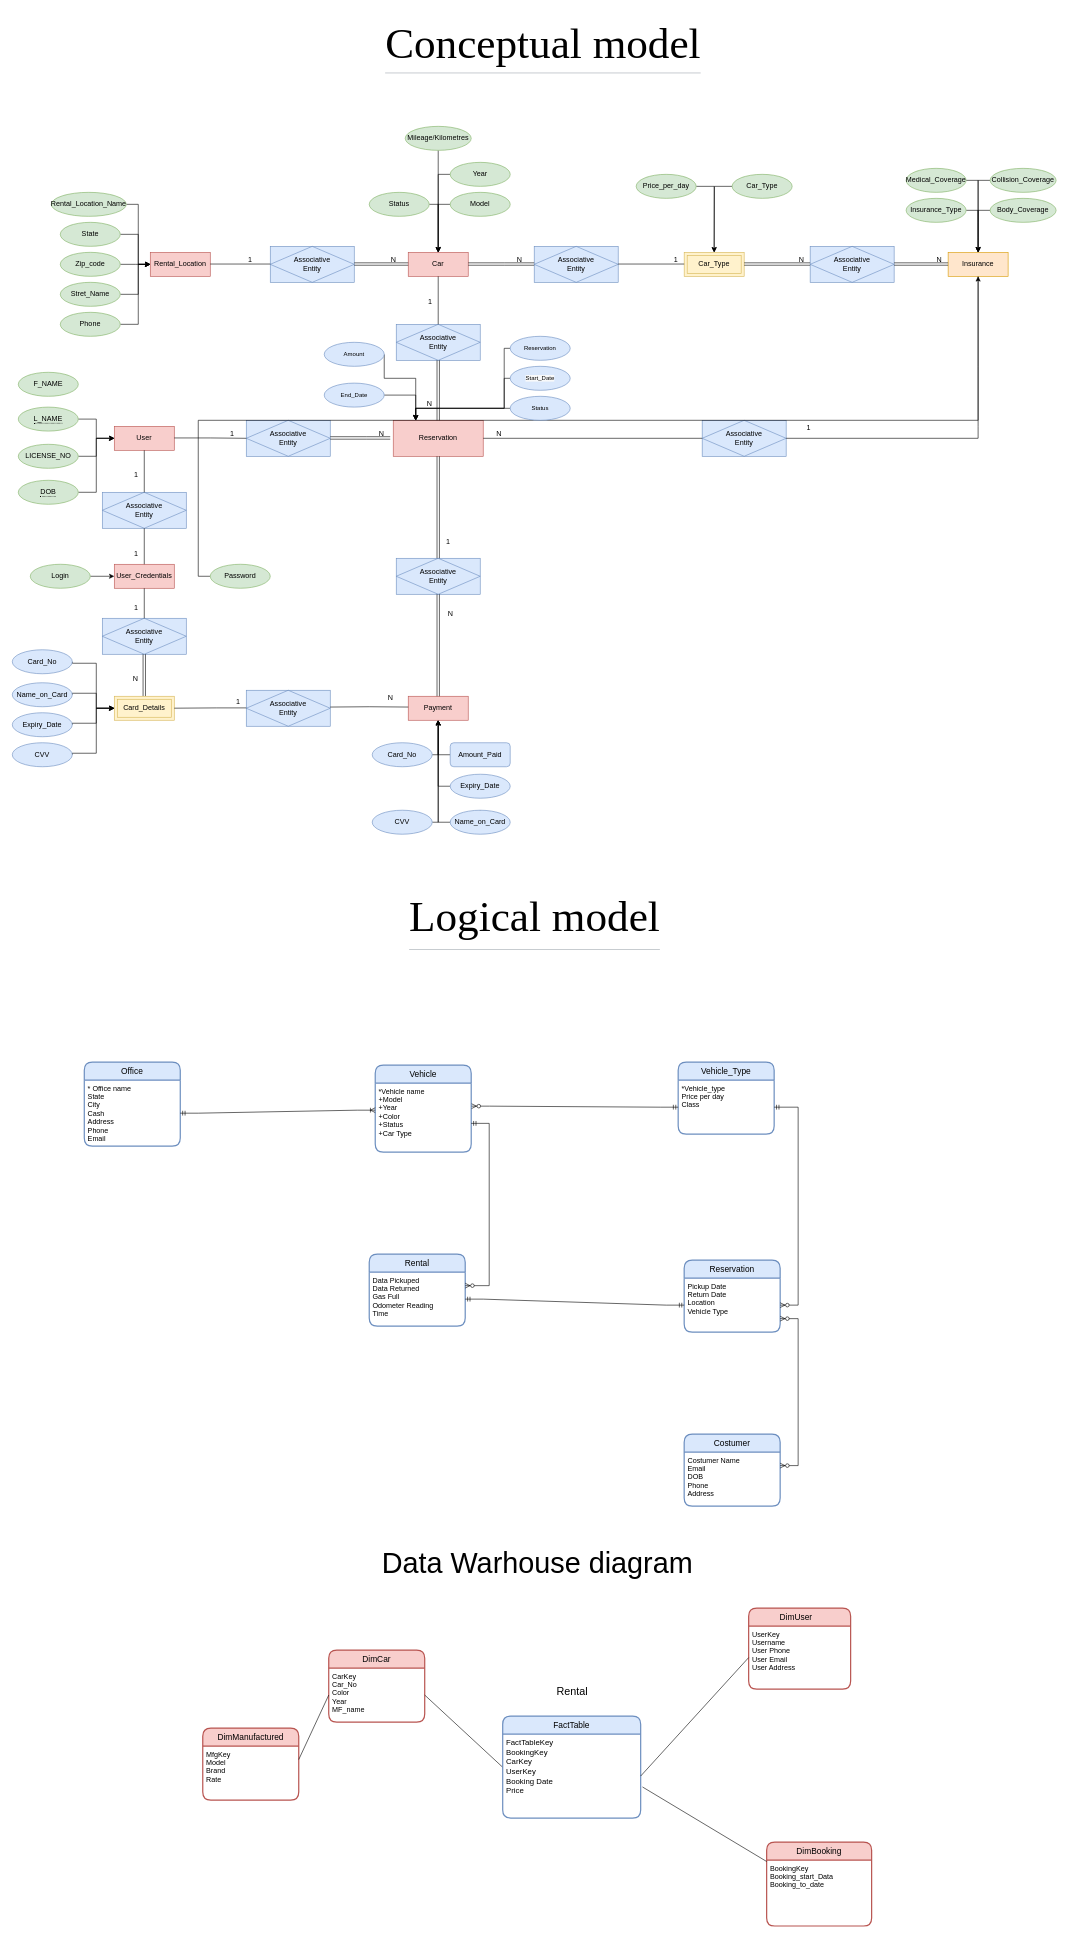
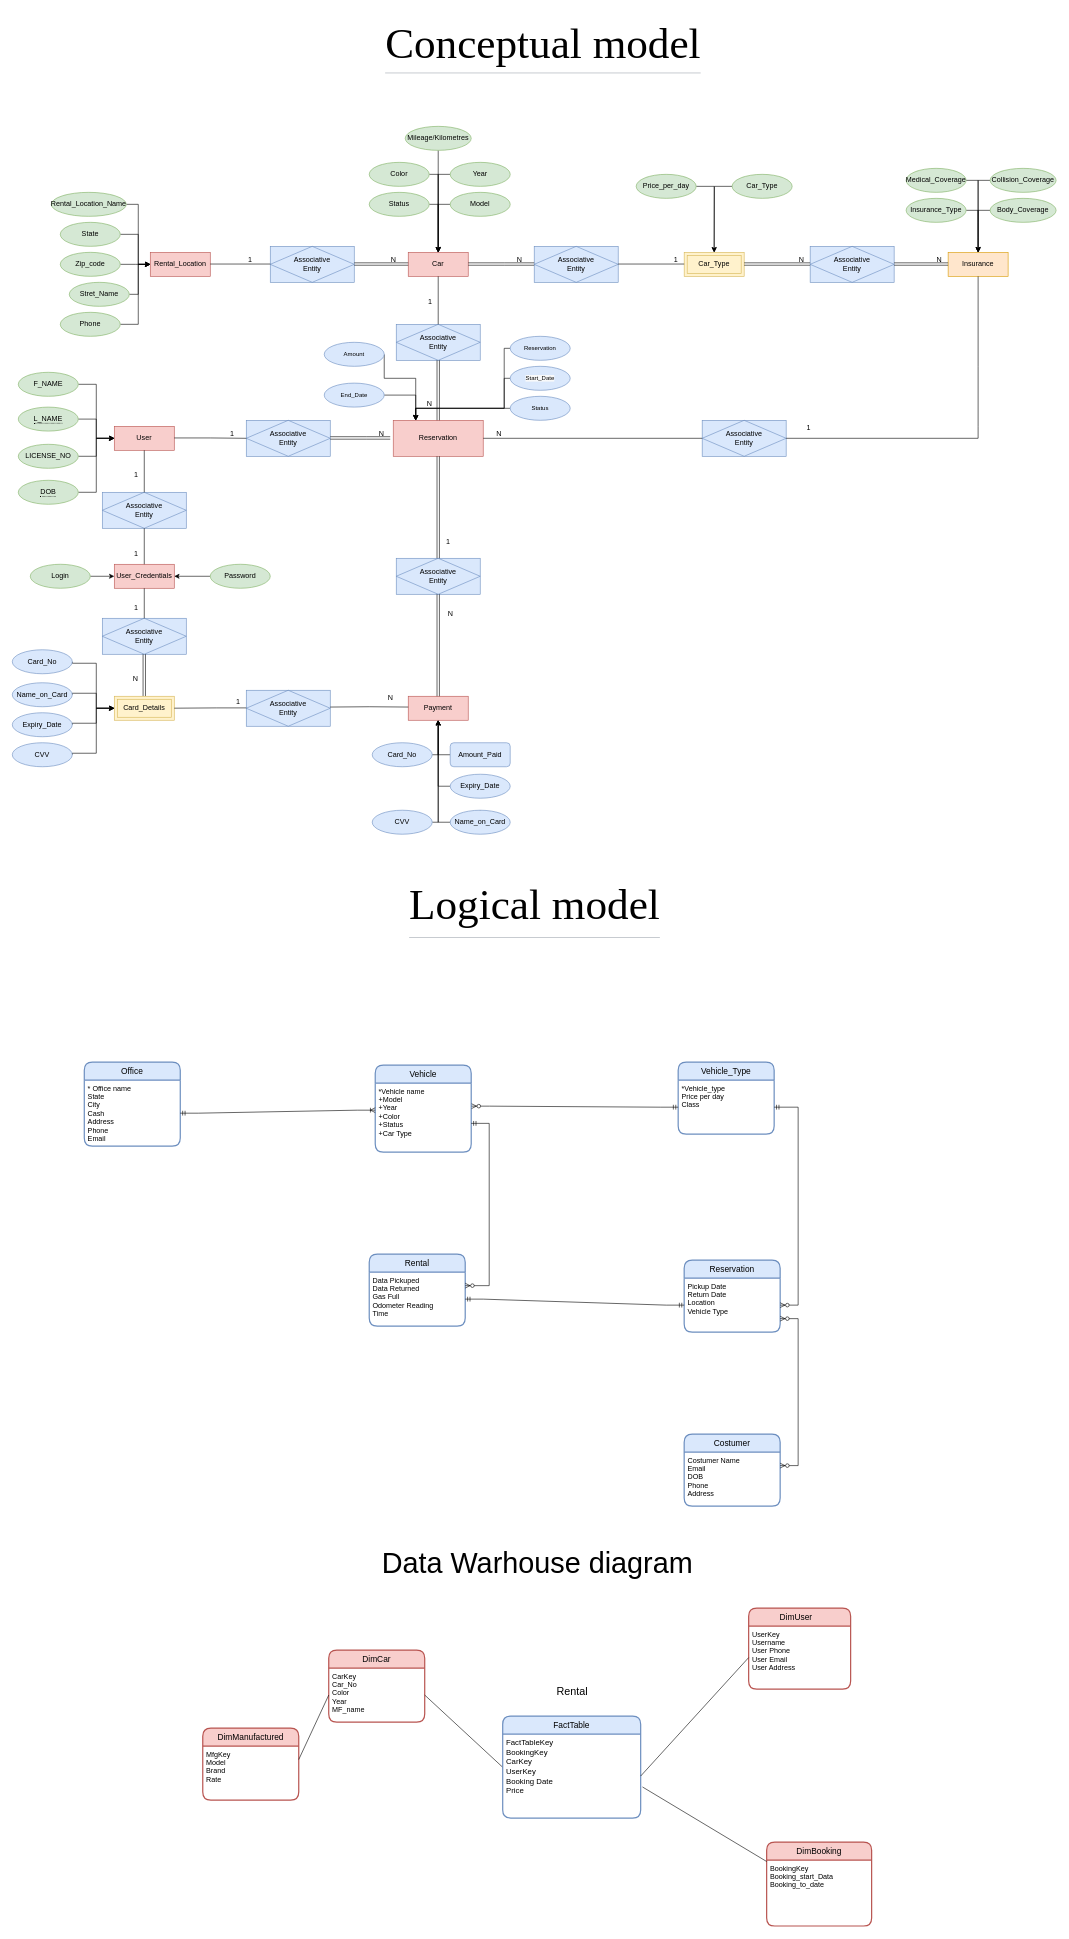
node "Color": added
edge "Color" -> "Car": added
node "Stret_Name": moved (90, 294) -> (99, 294)
edge "F_NAME" -> "User": added
edge "Password" -> "Insurance": now "Password" -> "User_Credentials"
node "Logical model": moved (573, 948) -> (573, 936)
